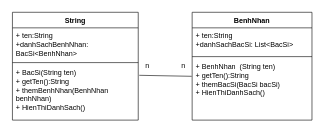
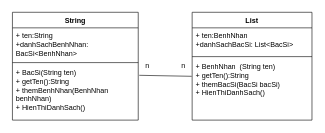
node "BenhNhan": label "BenhNhan" -> "List"
node "+ ten:String +danhSachBacSi: List<BacSi>": label "+ ten:String +danhSachBacSi: List<BacSi>" -> "+ ten:BenhNhan +danhSachBacSi: List<BacSi>"
